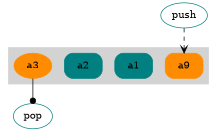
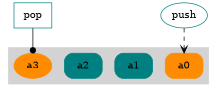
node "a9": label "a9" -> "a0"
edge "a3" -> "pop": reversed
node "pop": shape ellipse -> box
